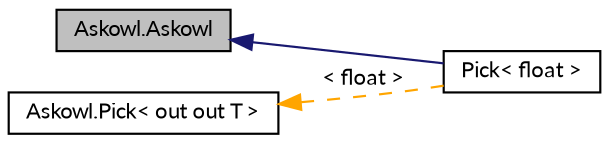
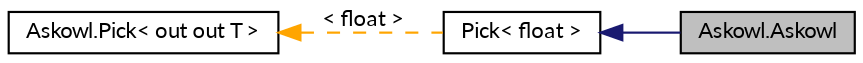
edge "Pick< float >" -> "Askowl.Askowl": reversed
